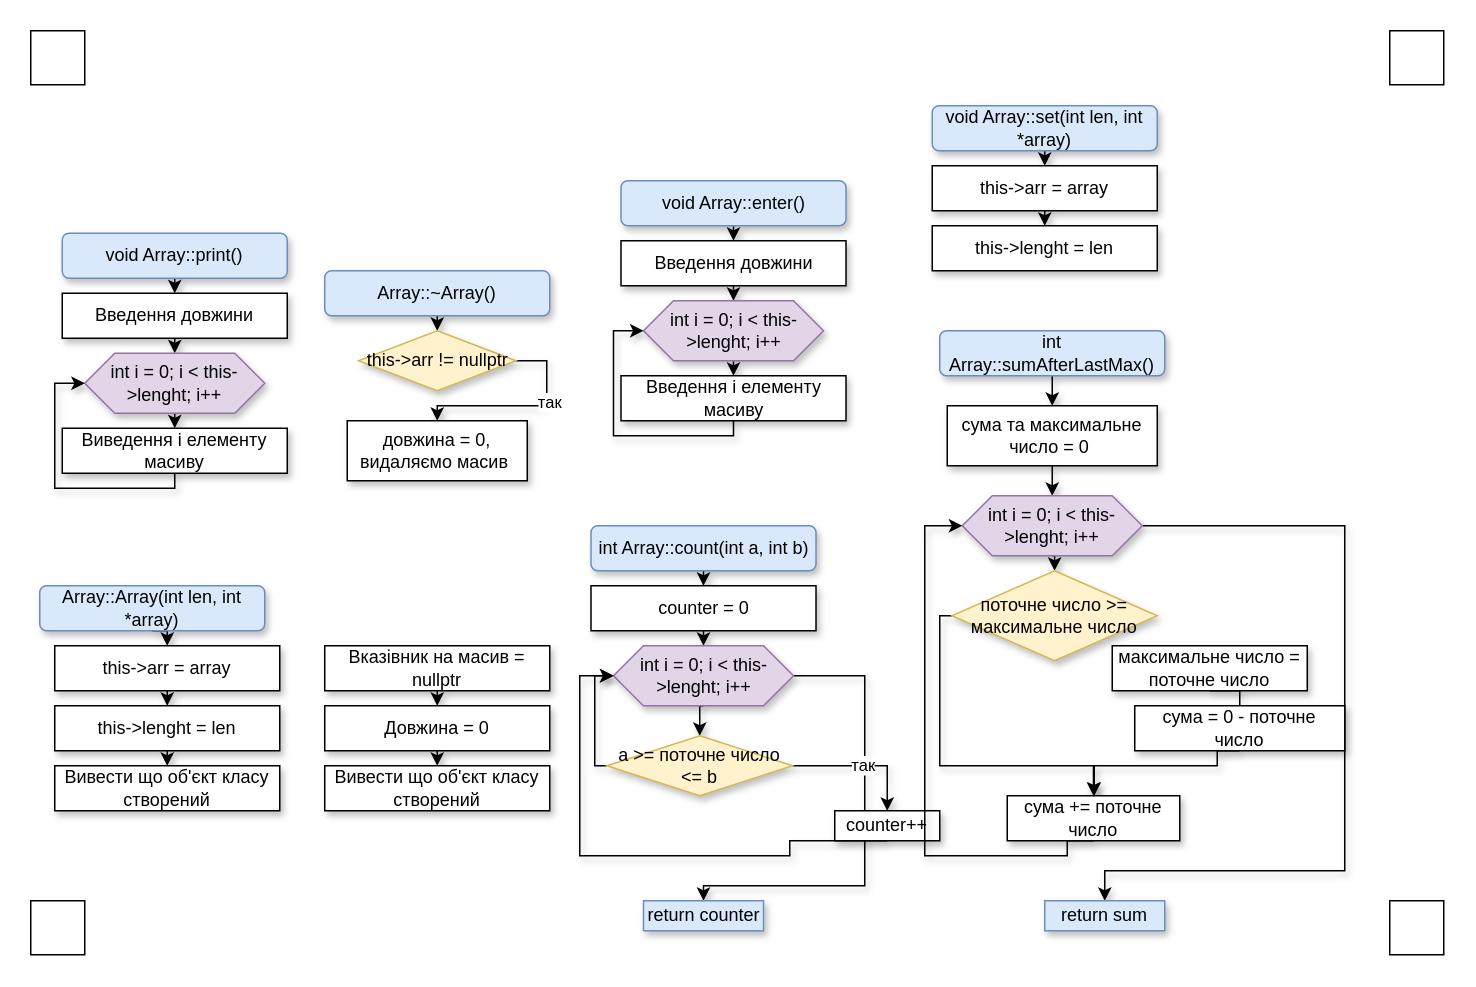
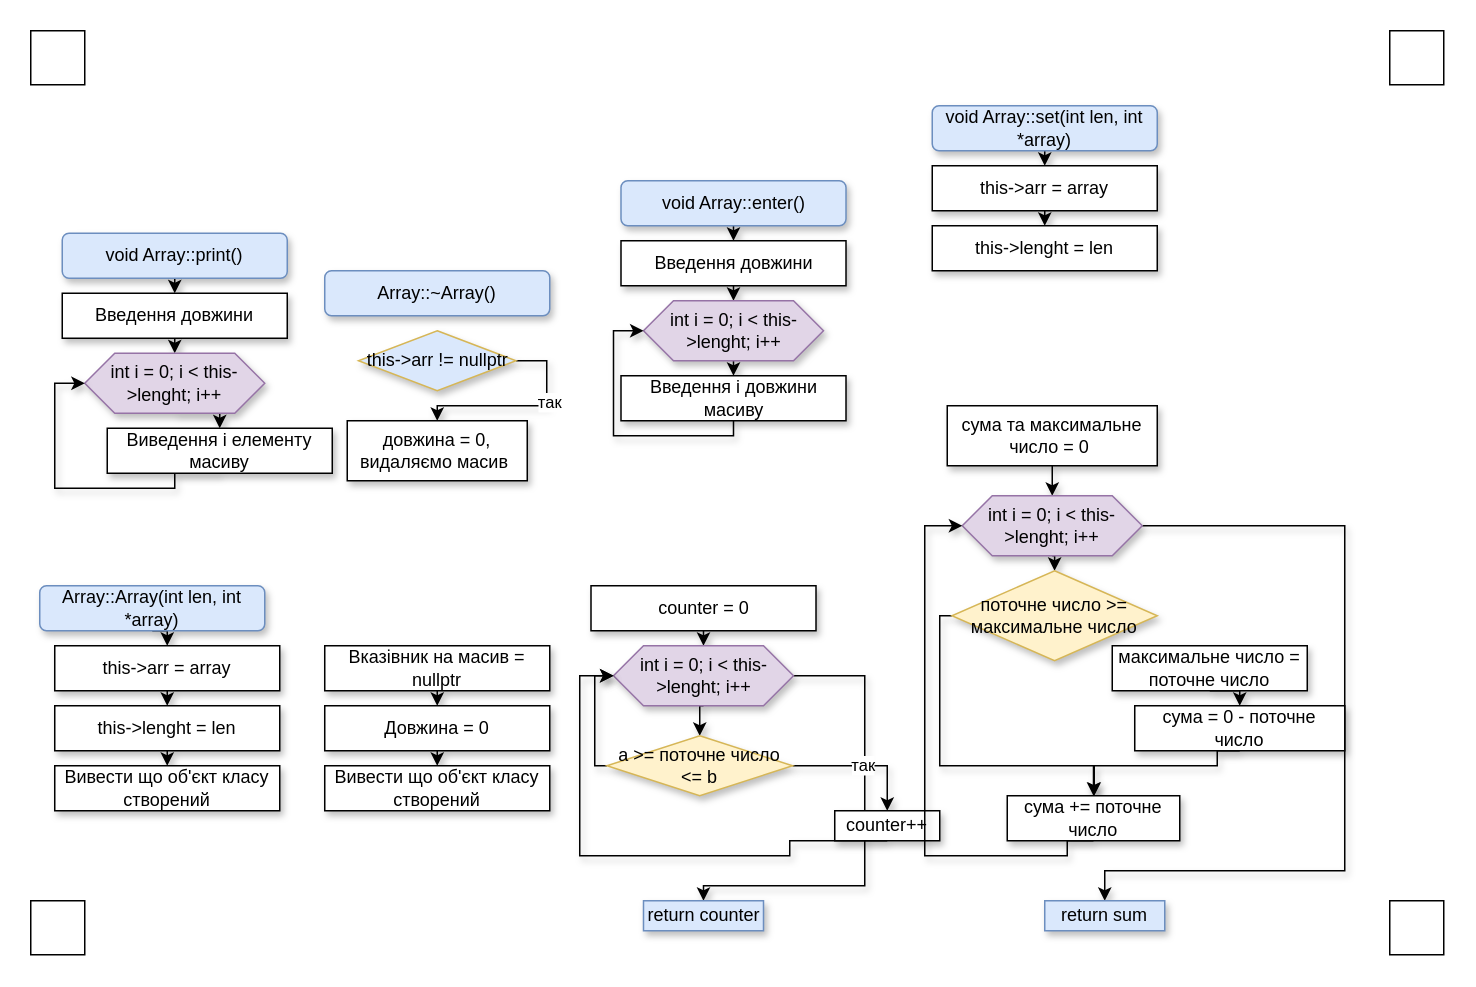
edge "Array::~Array()" -> "this->arr != nullptr": removed
node "int Array::sumAfterLastMax()": removed
node "this->arr != nullptr": fillcolor #fff2cc -> #dae8fc
edge "int Array::sumAfterLastMax()" -> "сума та максимальне число = 0": removed
node "Введення i елементу масиву": label "Введення i елементу масиву" -> "Введення i довжини масиву"
node "Виведення i елементу масиву": moved (175, 451) -> (220, 451)
node "int Array::count(int a, int b)": removed
edge "int Array::count(int a, int b)" -> "counter = 0": removed
edge "максимальне число = поточне число" -- "сума = 0 - поточне число": arrowhead none -> classic
